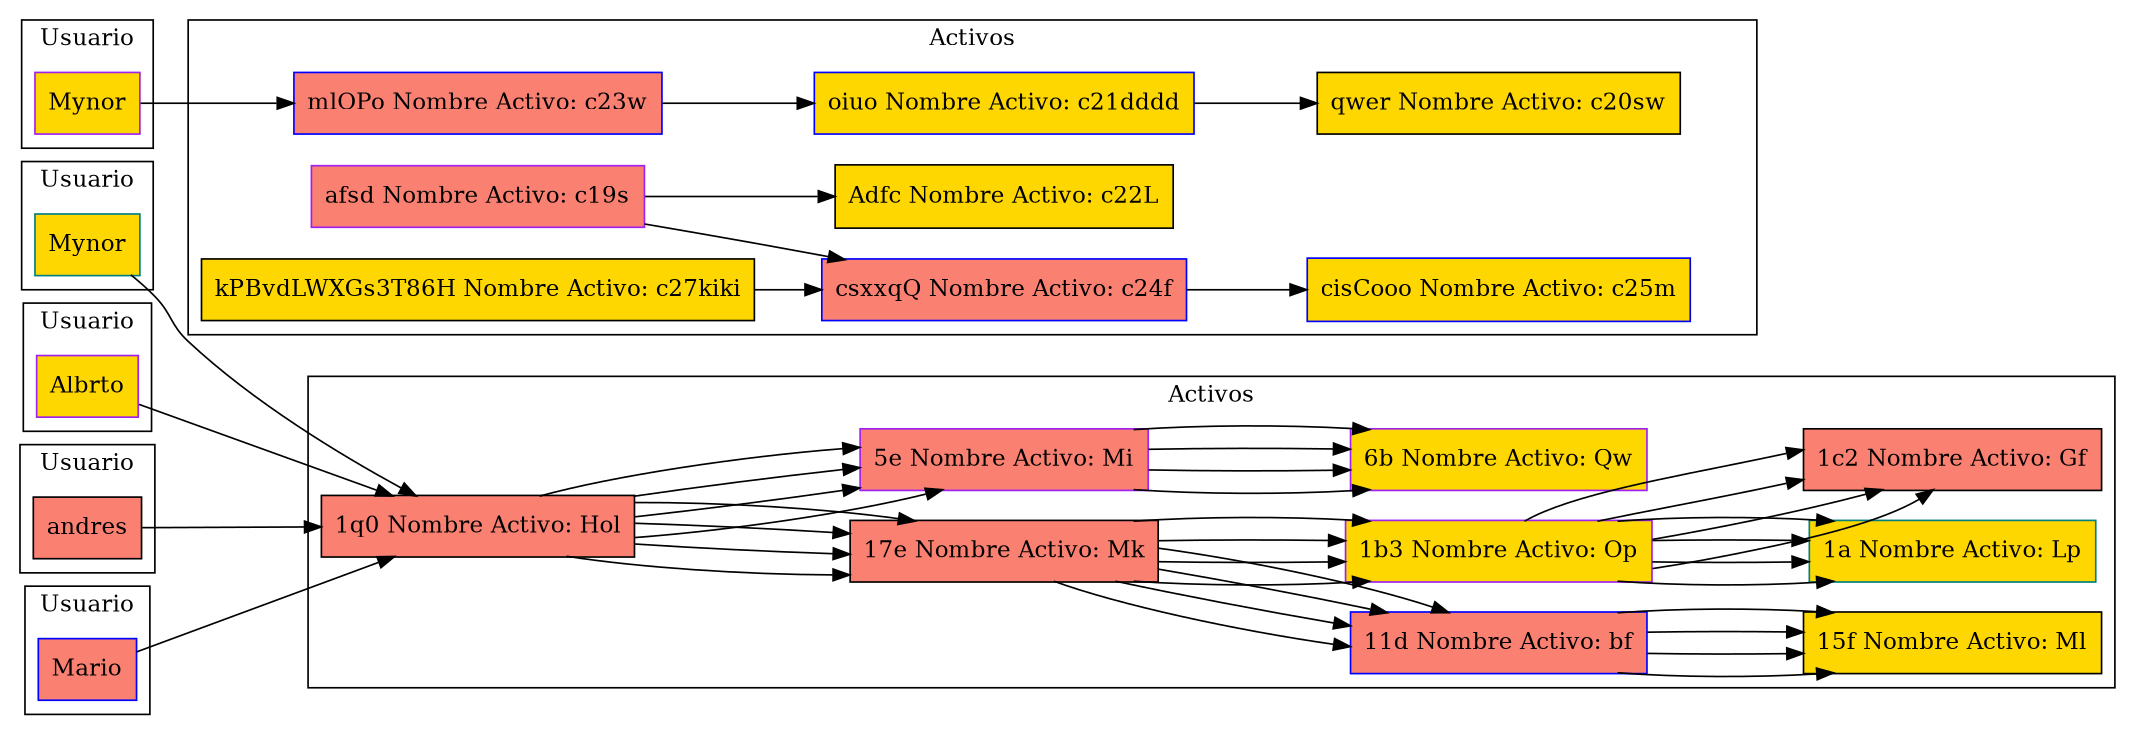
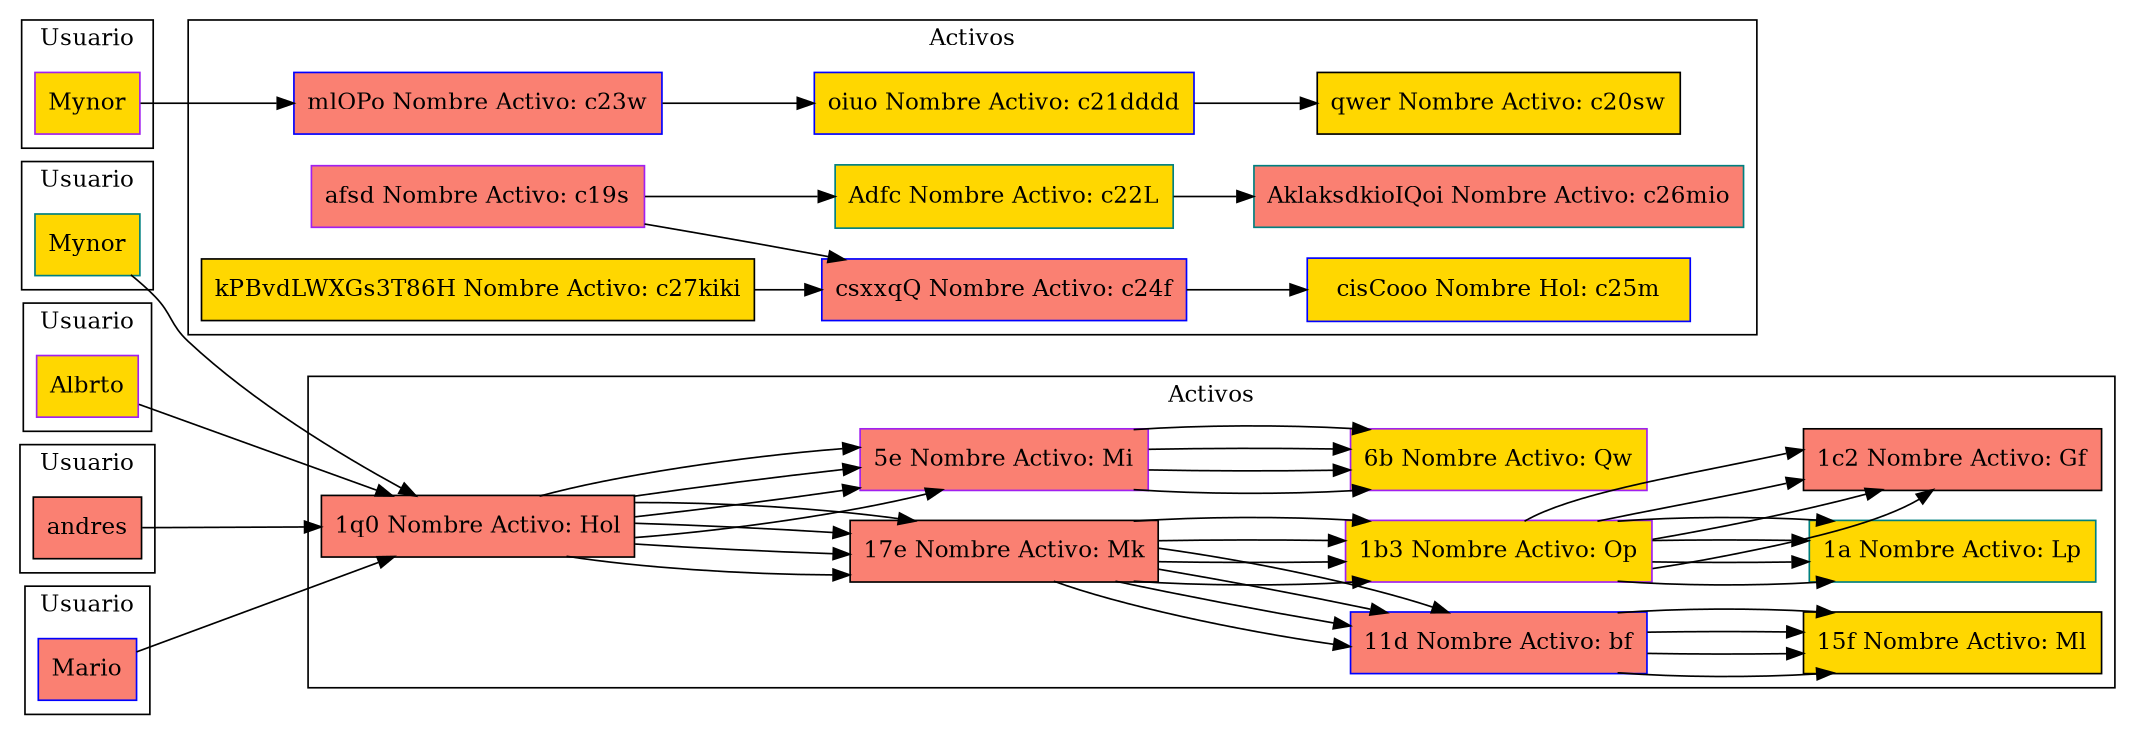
node "Adfc Nombre Activo: c22L": color black -> teal
node "AklaksdkioIQoi Nombre Activo: c26mio": added
node "cisCooo Nombre Activo: c25m": label "cisCooo Nombre Activo: c25m" -> "cisCooo Nombre Hol: c25m"
